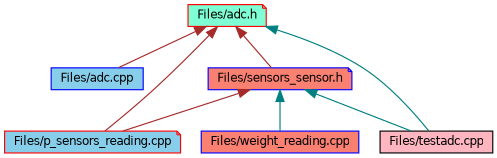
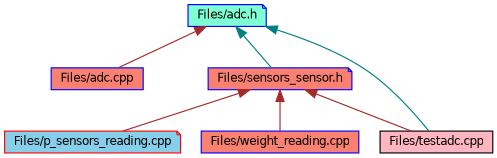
node "Files/adc.h": color red -> blue
edge "Files/sensors_sensor.h" -> "Files/adc.h": color brown -> teal
node "Files/adc.cpp": fillcolor skyblue -> salmon
edge "Files/p_sensors_reading.cpp" -> "Files/adc.h": removed
edge "Files/testadc.cpp" -> "Files/sensors_sensor.h": color teal -> brown
edge "Files/weight_reading.cpp" -> "Files/sensors_sensor.h": color teal -> brown
